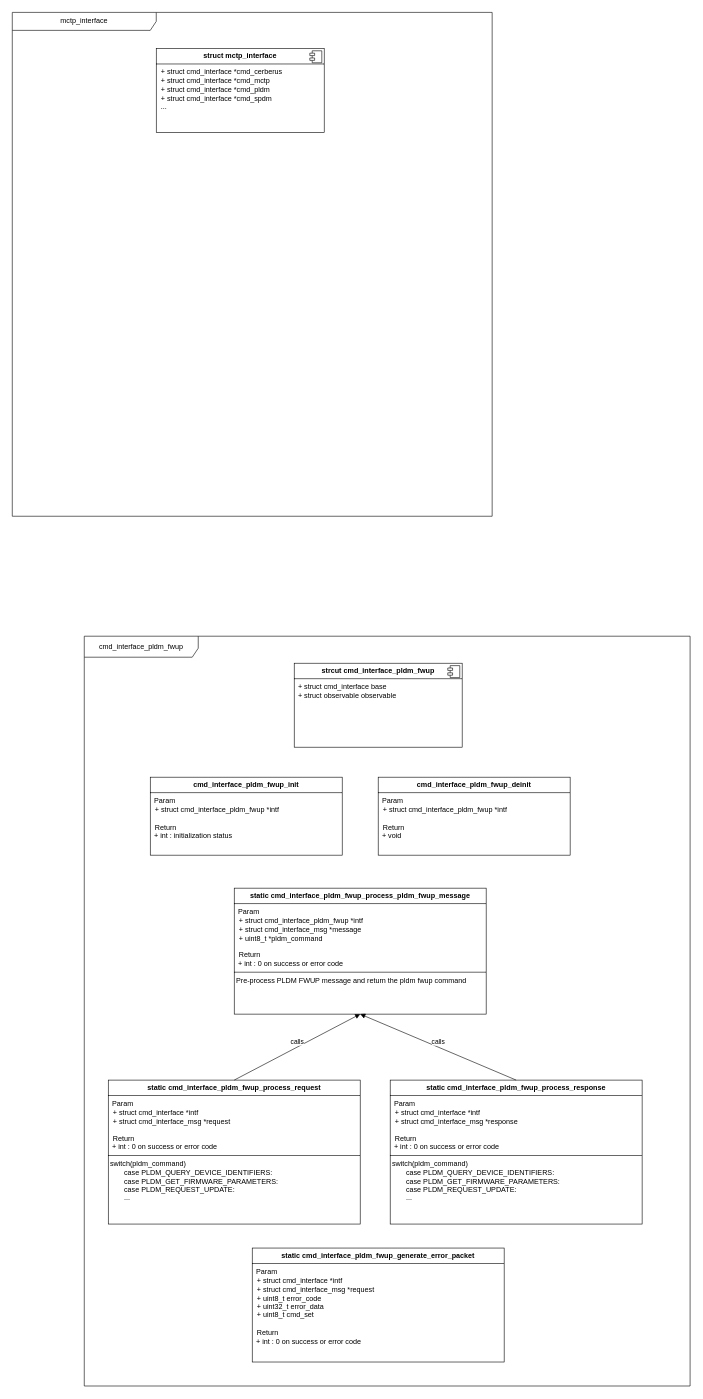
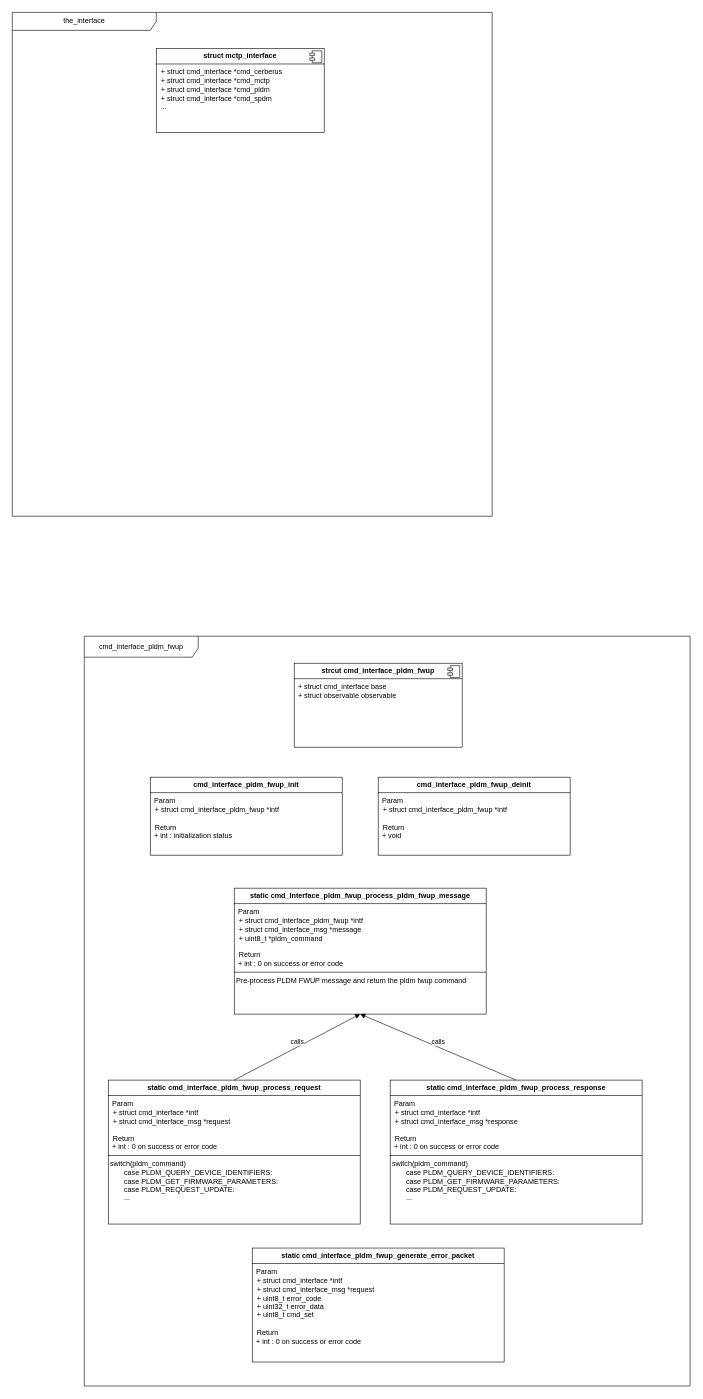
node "mctp_interface": label "mctp_interface" -> "the_interface"
